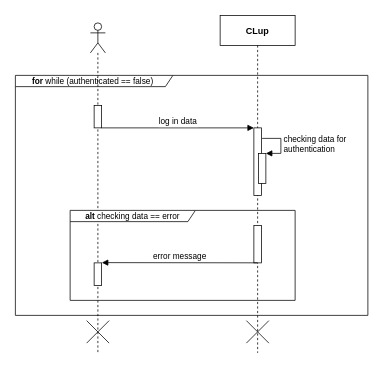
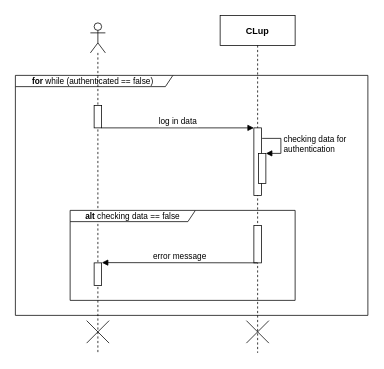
node "alt checking data == error": label "alt checking data == error" -> "alt checking data == false"
